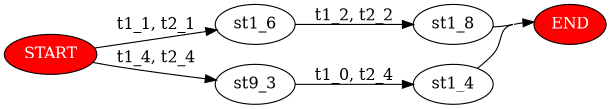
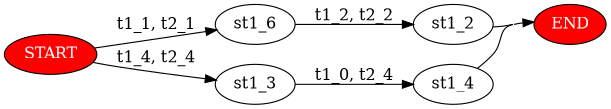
node "st1_8": label "st1_8" -> "st1_2"
node "st9_3": label "st9_3" -> "st1_3"
